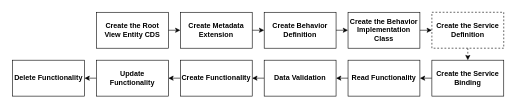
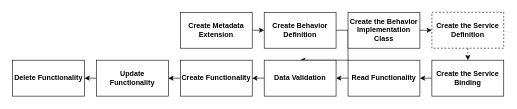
node "Create the Root View Entity CDS": removed
edge "Create the Root View Entity CDS" -> "Create Metadata Extension": removed
edge "Create Behavior Definition" -> "Create the Behavior Implementation Class": now "Create Behavior Definition" -> "Data Validation"
